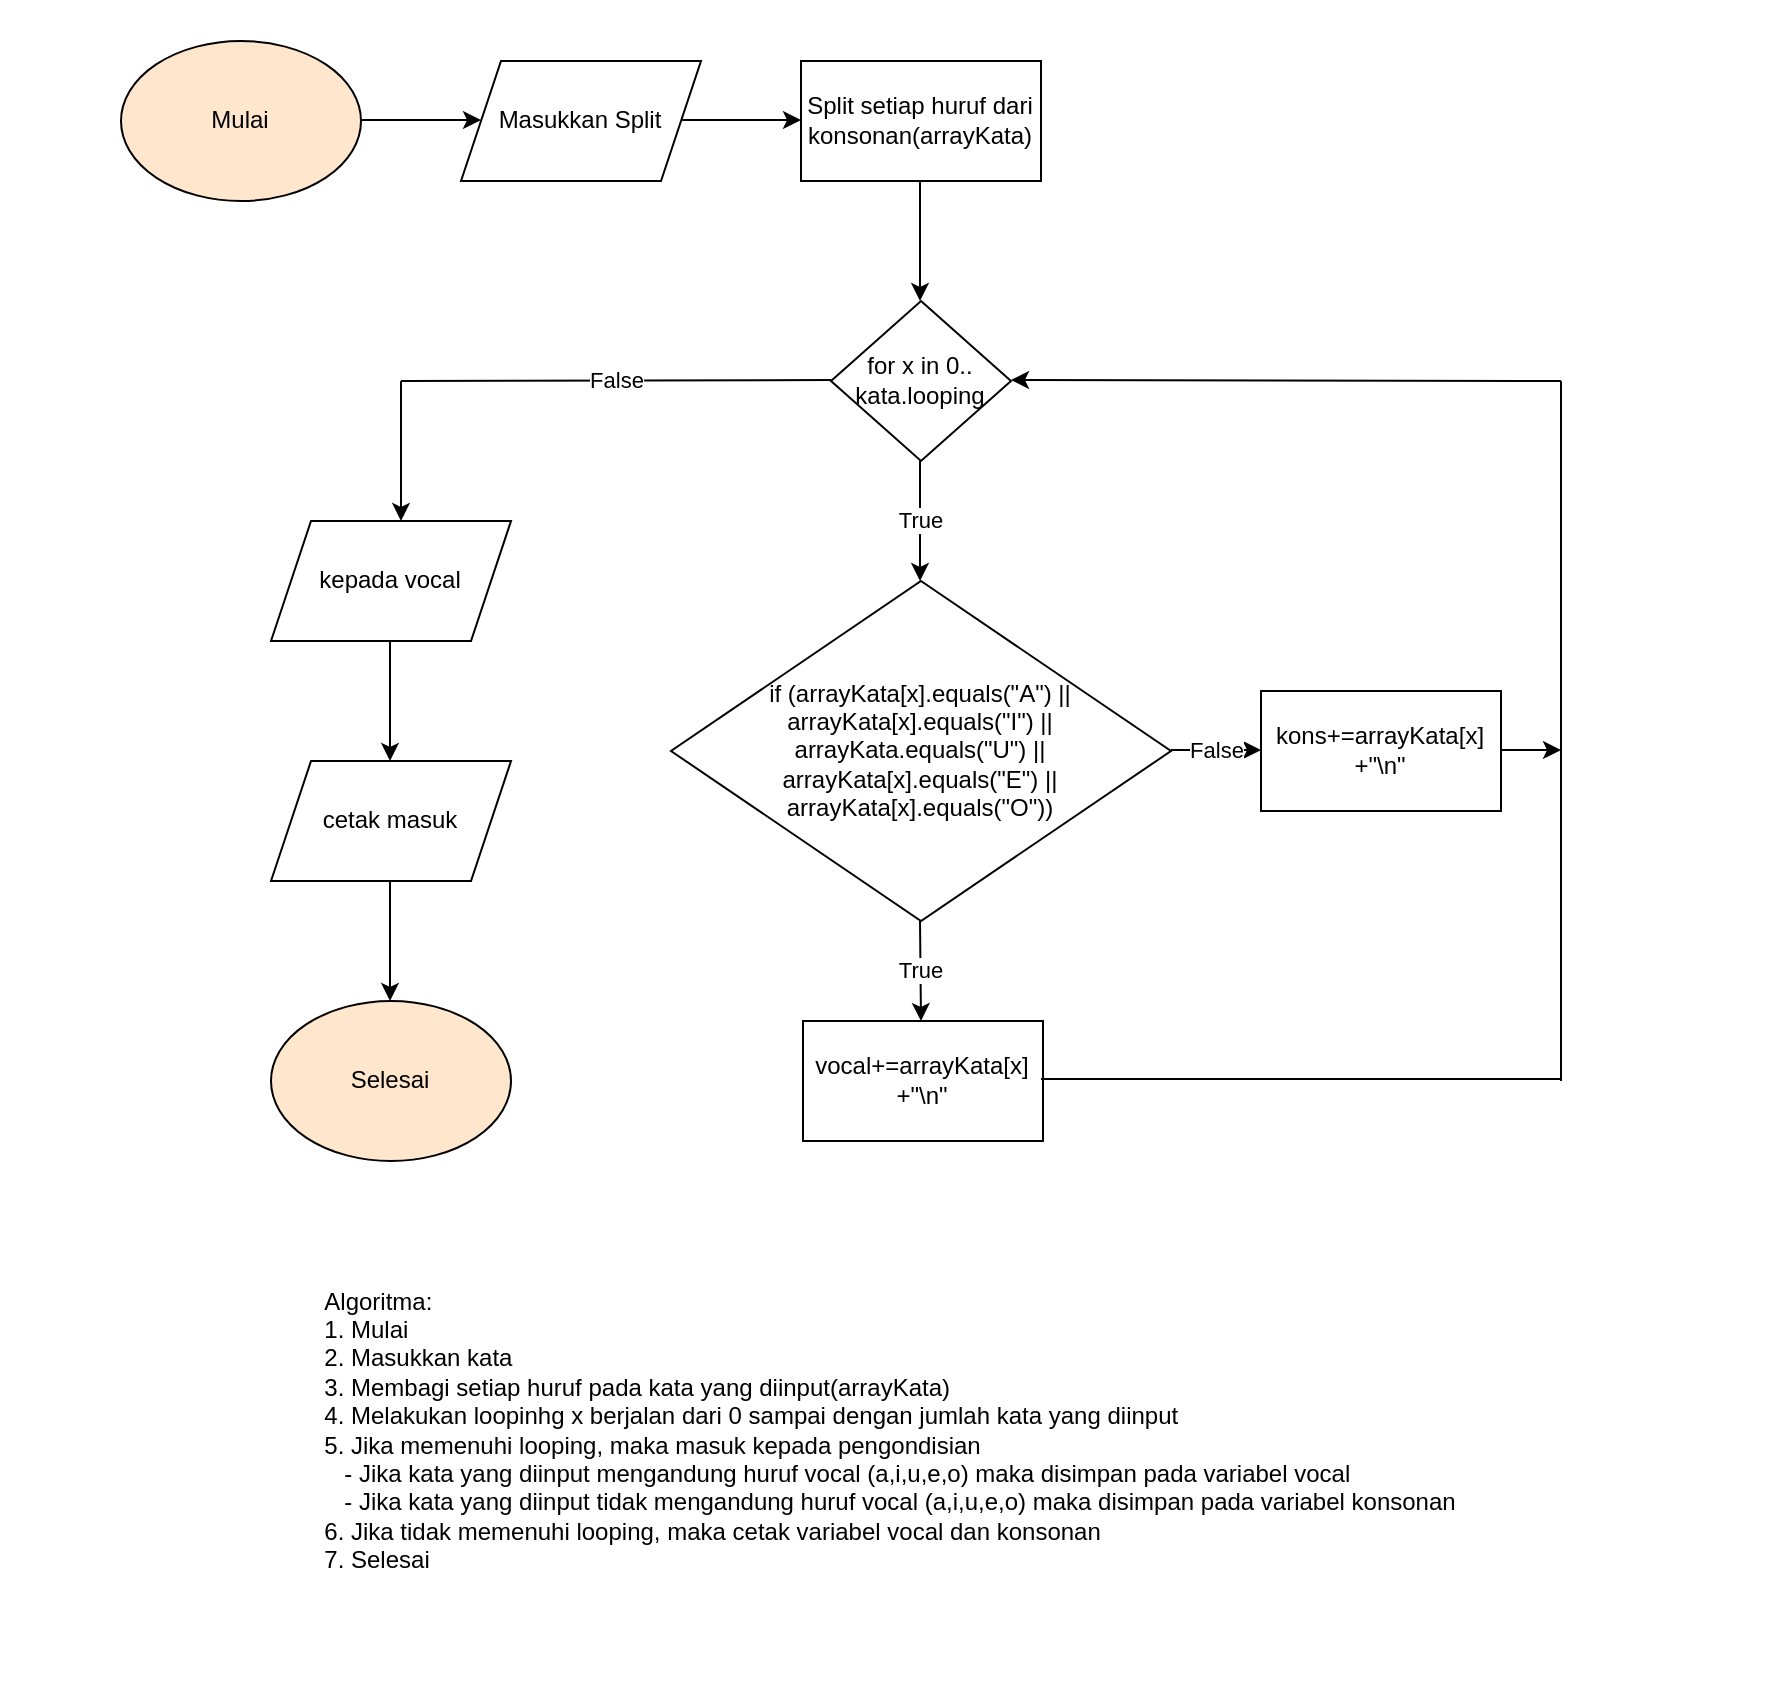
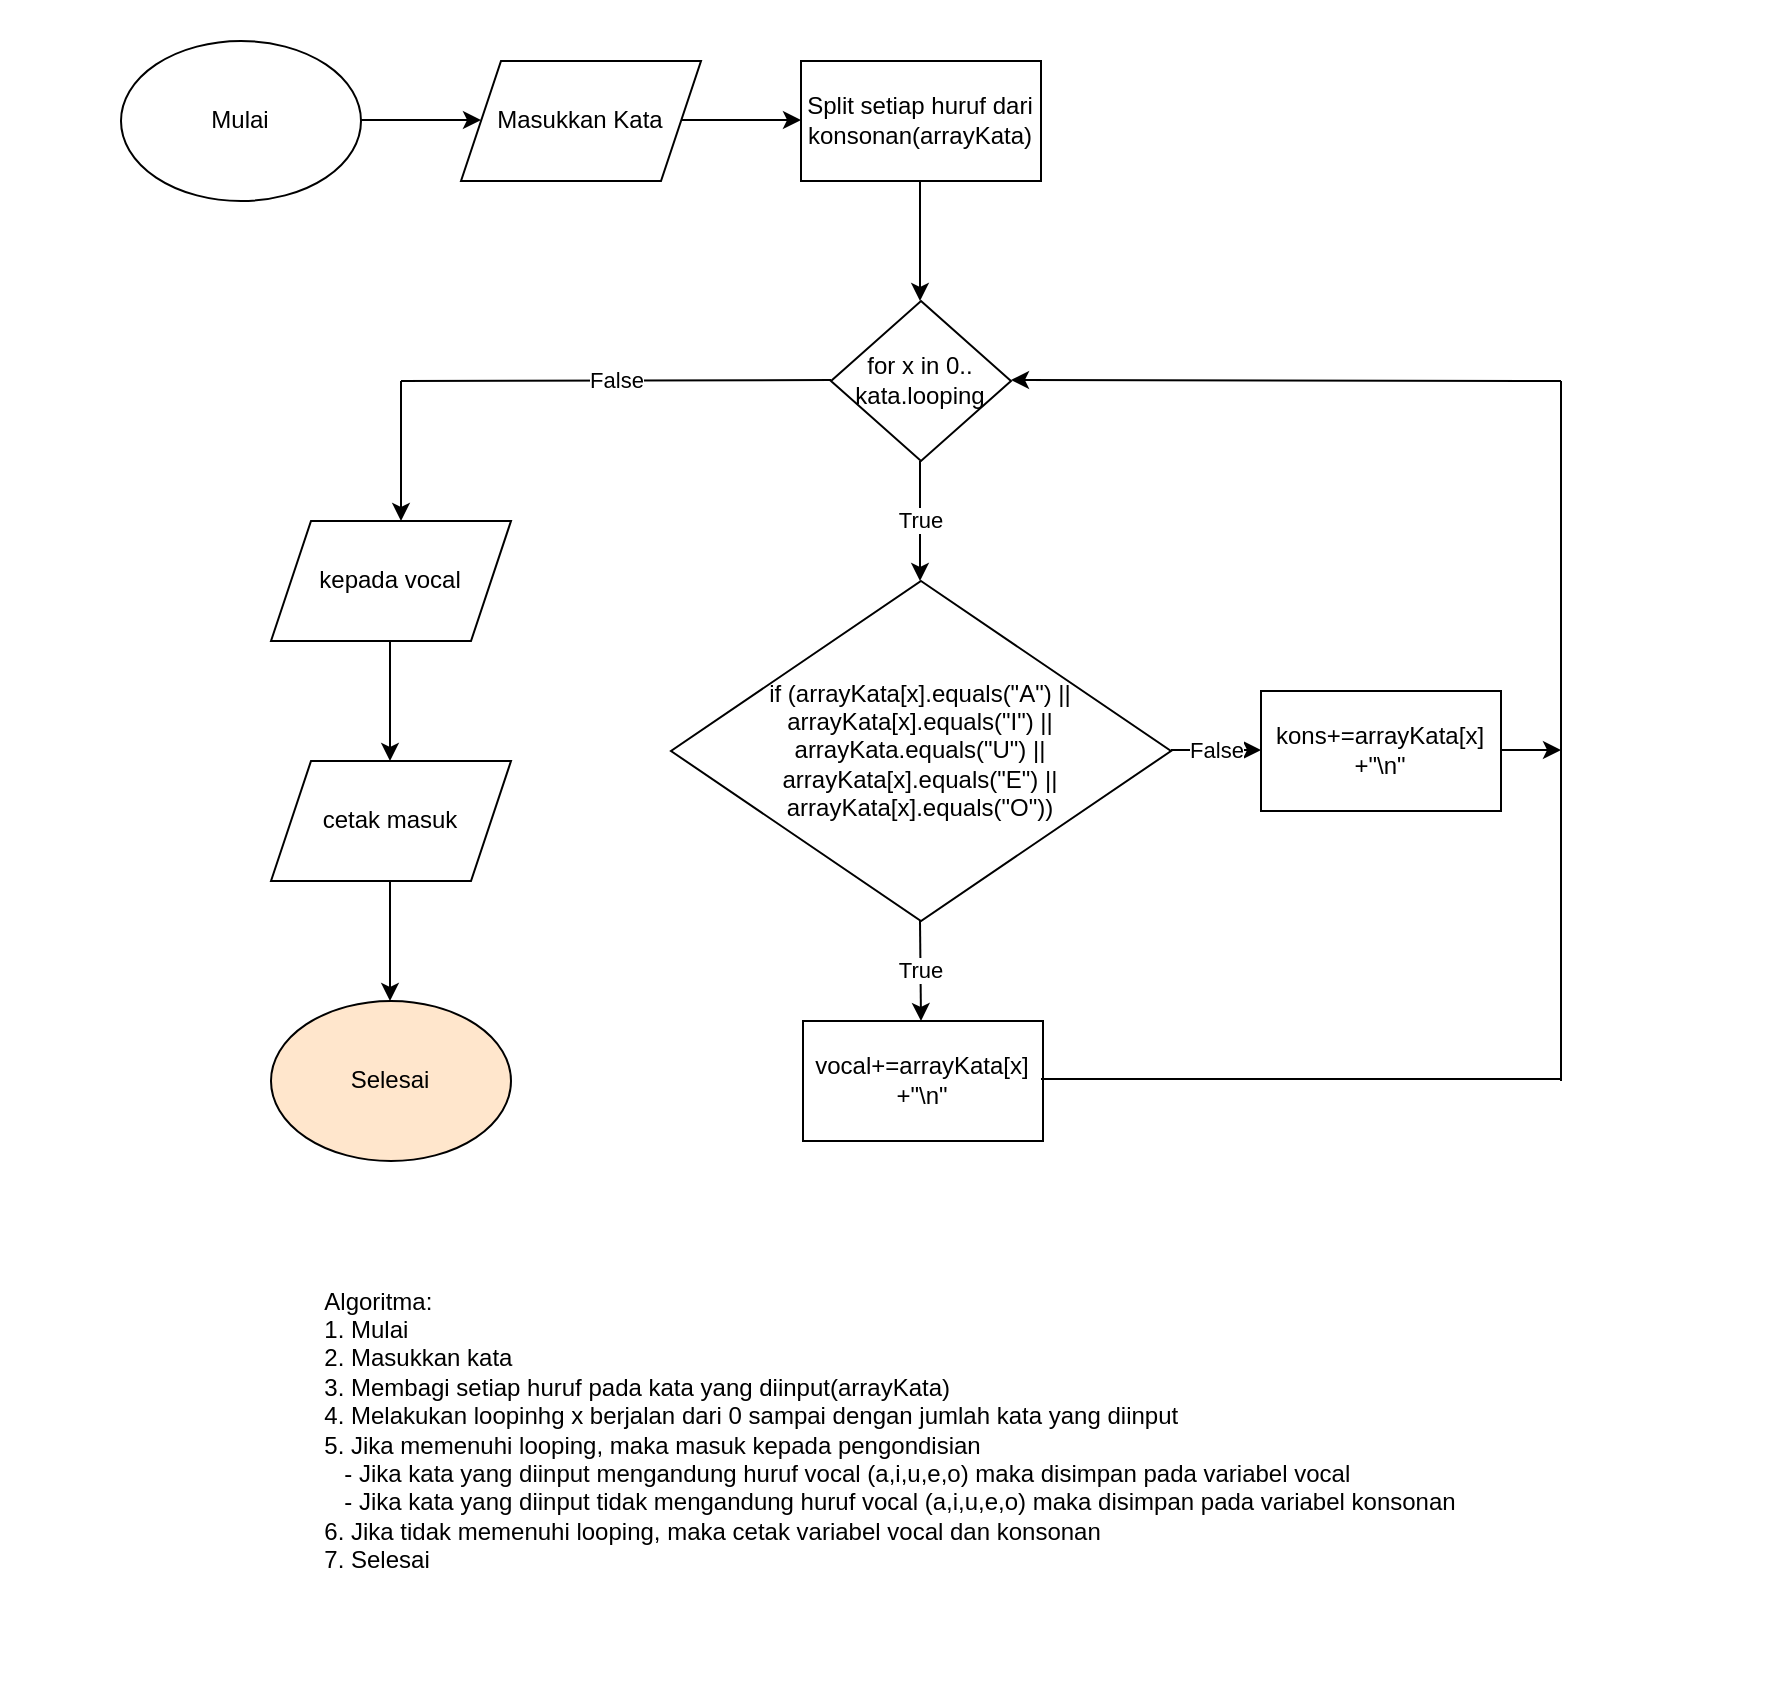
node "Mulai": fillcolor #ffe6cc -> #ffffff
node "Masukkan Split": label "Masukkan Split" -> "Masukkan Kata"
